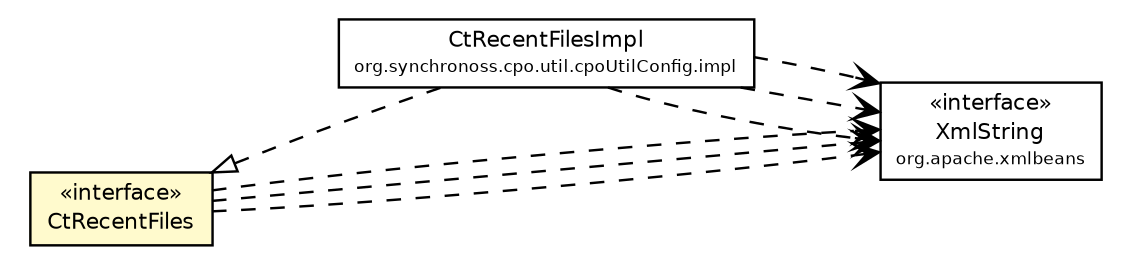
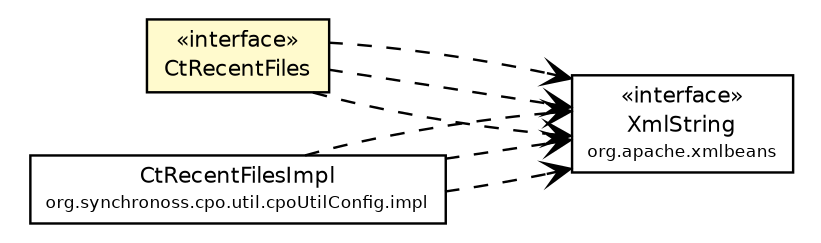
edge "CtRecentFilesImpl" -> "CtRecentFiles": removed
